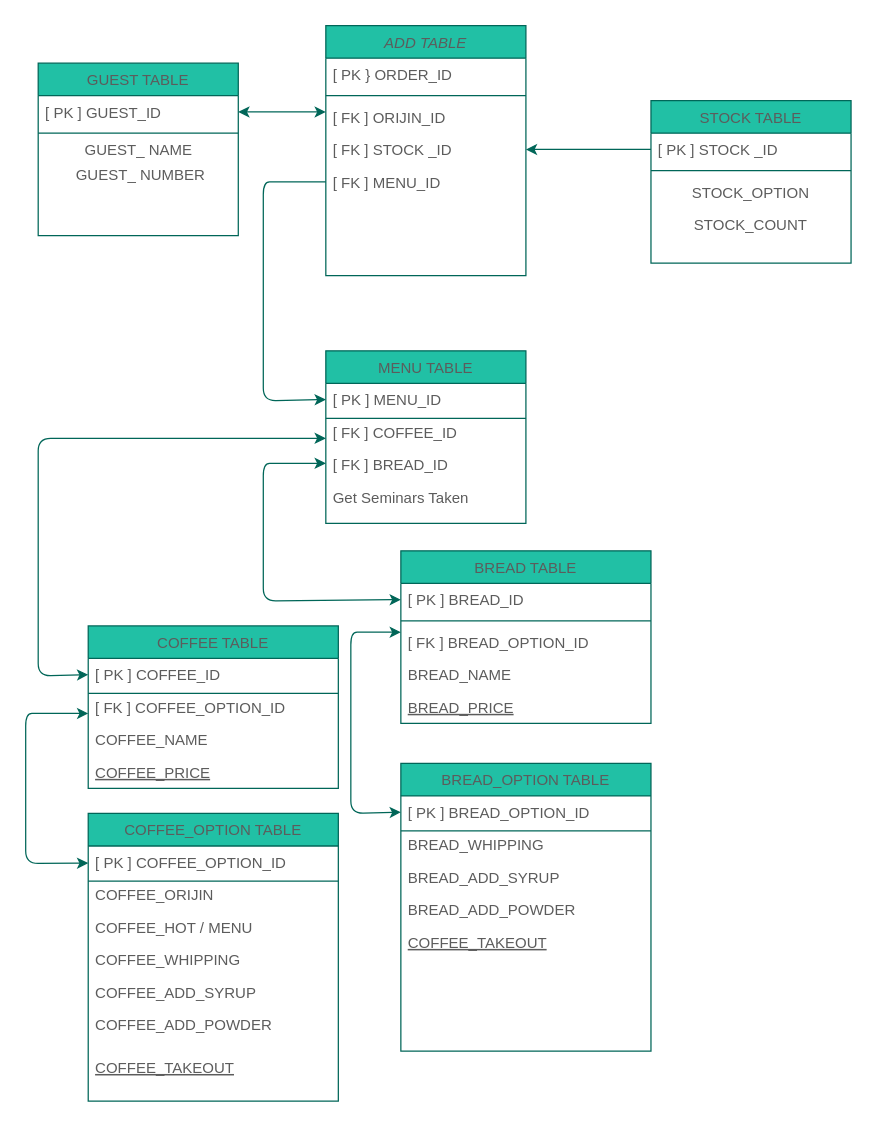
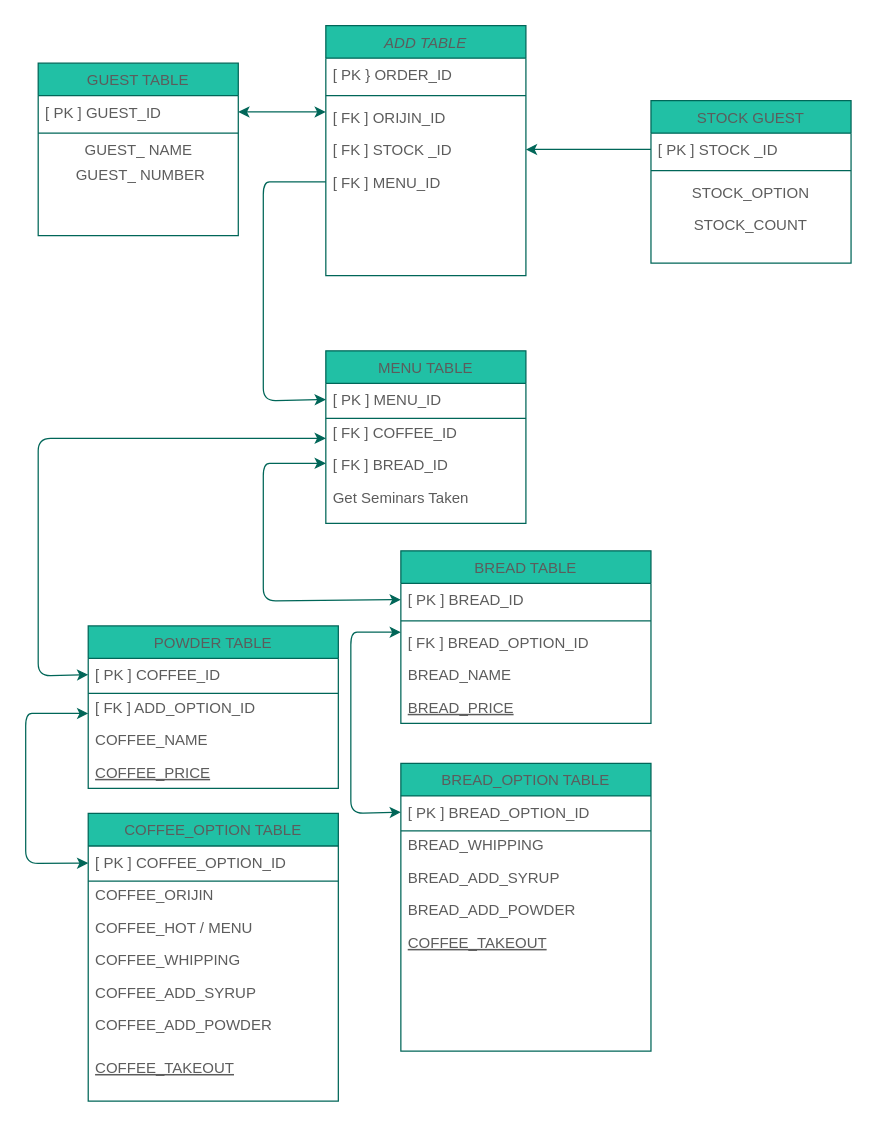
node "STOCK TABLE": label "STOCK TABLE" -> "STOCK GUEST"
node "COFFEE TABLE": label "COFFEE TABLE" -> "POWDER TABLE"
node "[ FK ] COFFEE_OPTION_ID": label "[ FK ] COFFEE_OPTION_ID" -> "[ FK ] ADD_OPTION_ID"
